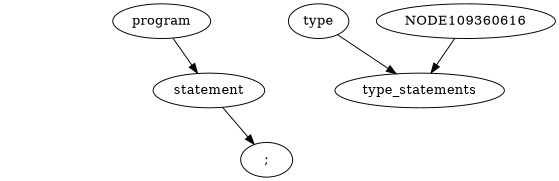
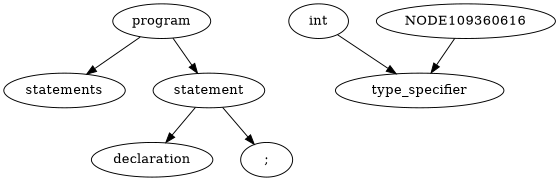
node "type": label "type" -> "int"
node "statements": added
node "type_statements": label "type_statements" -> "type_specifier"
node "declaration": added
